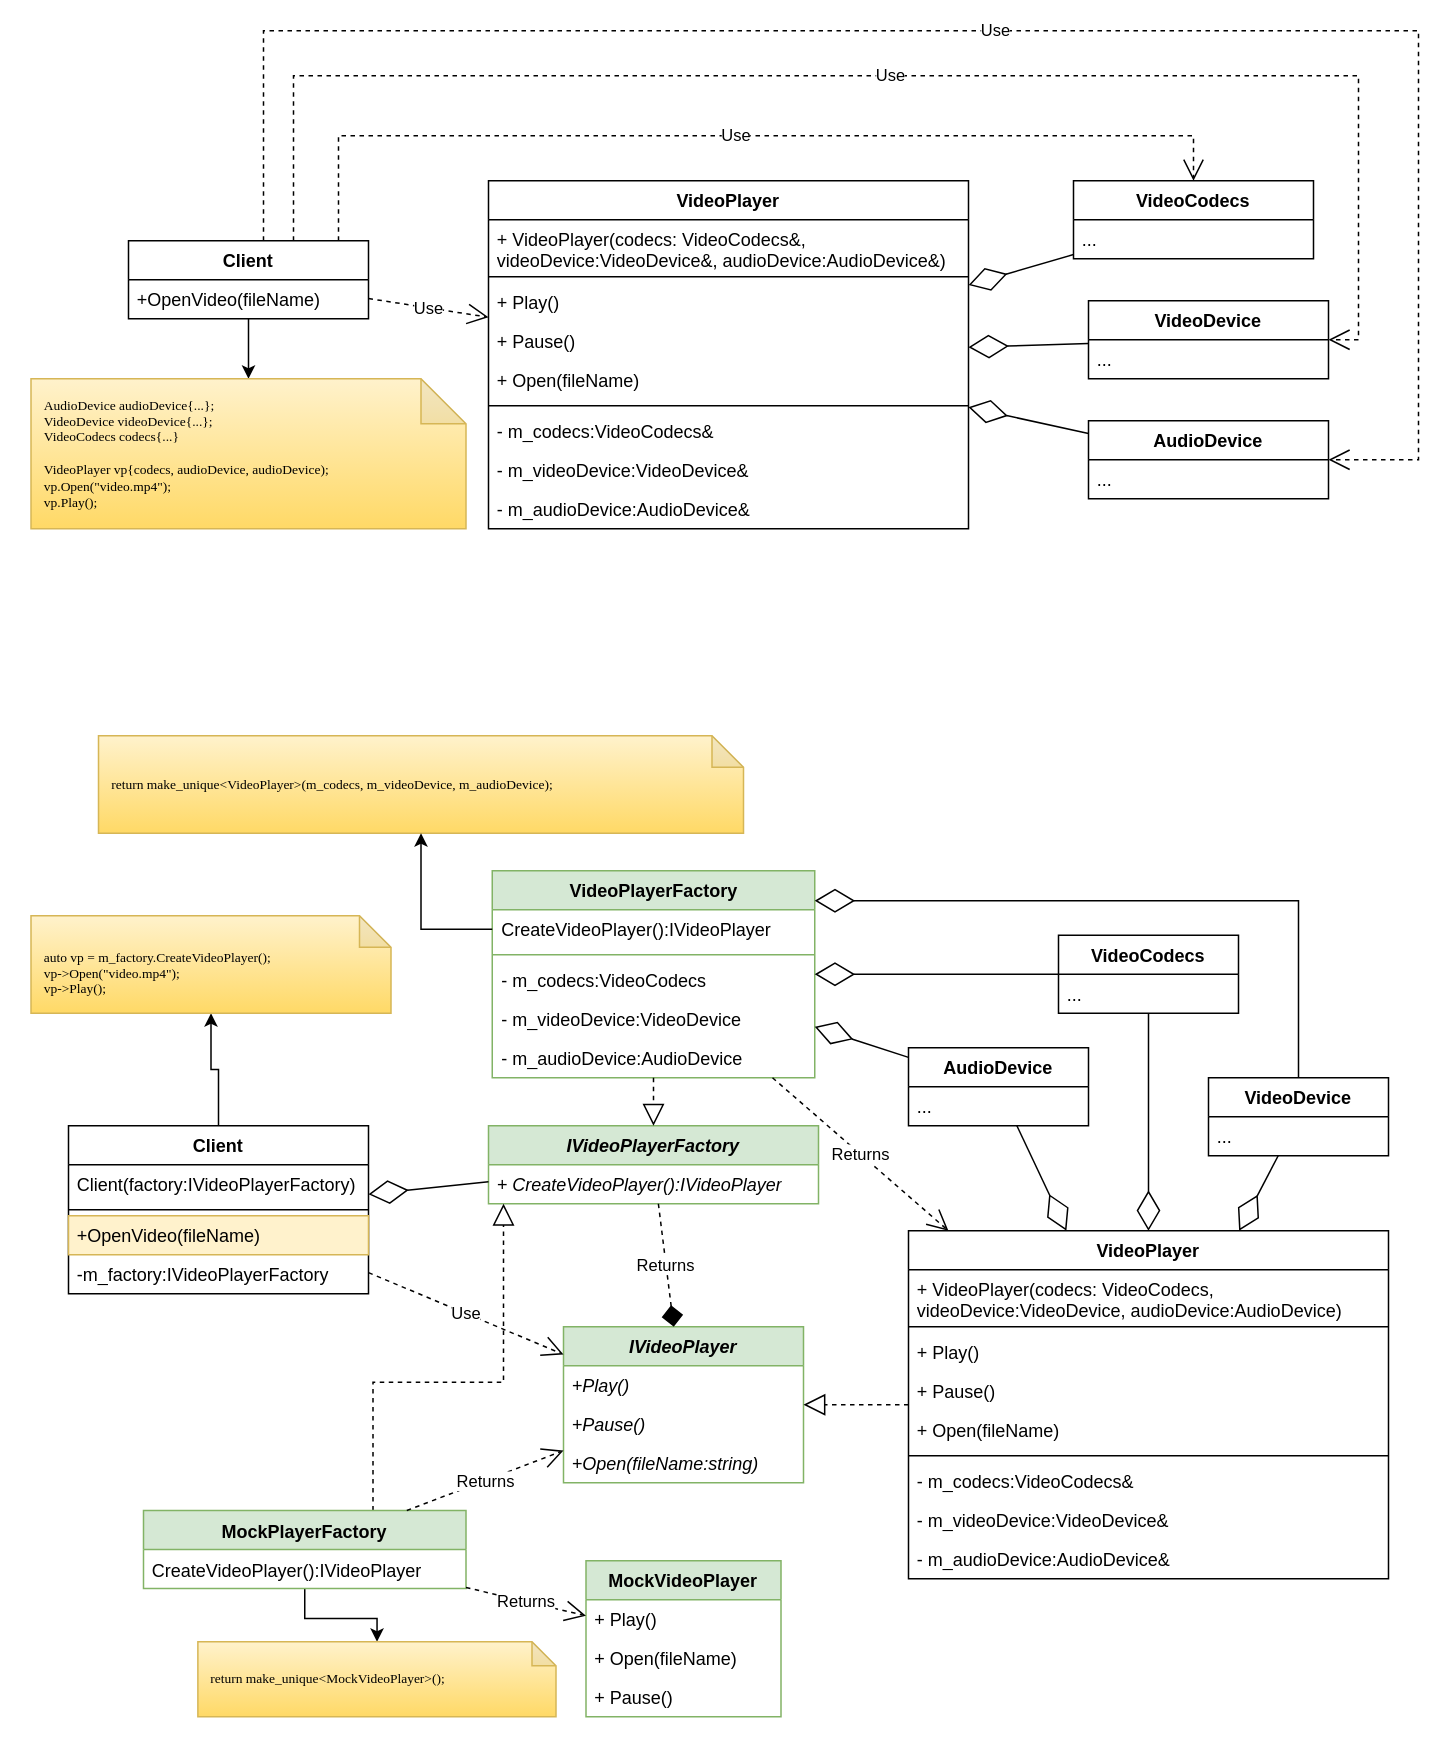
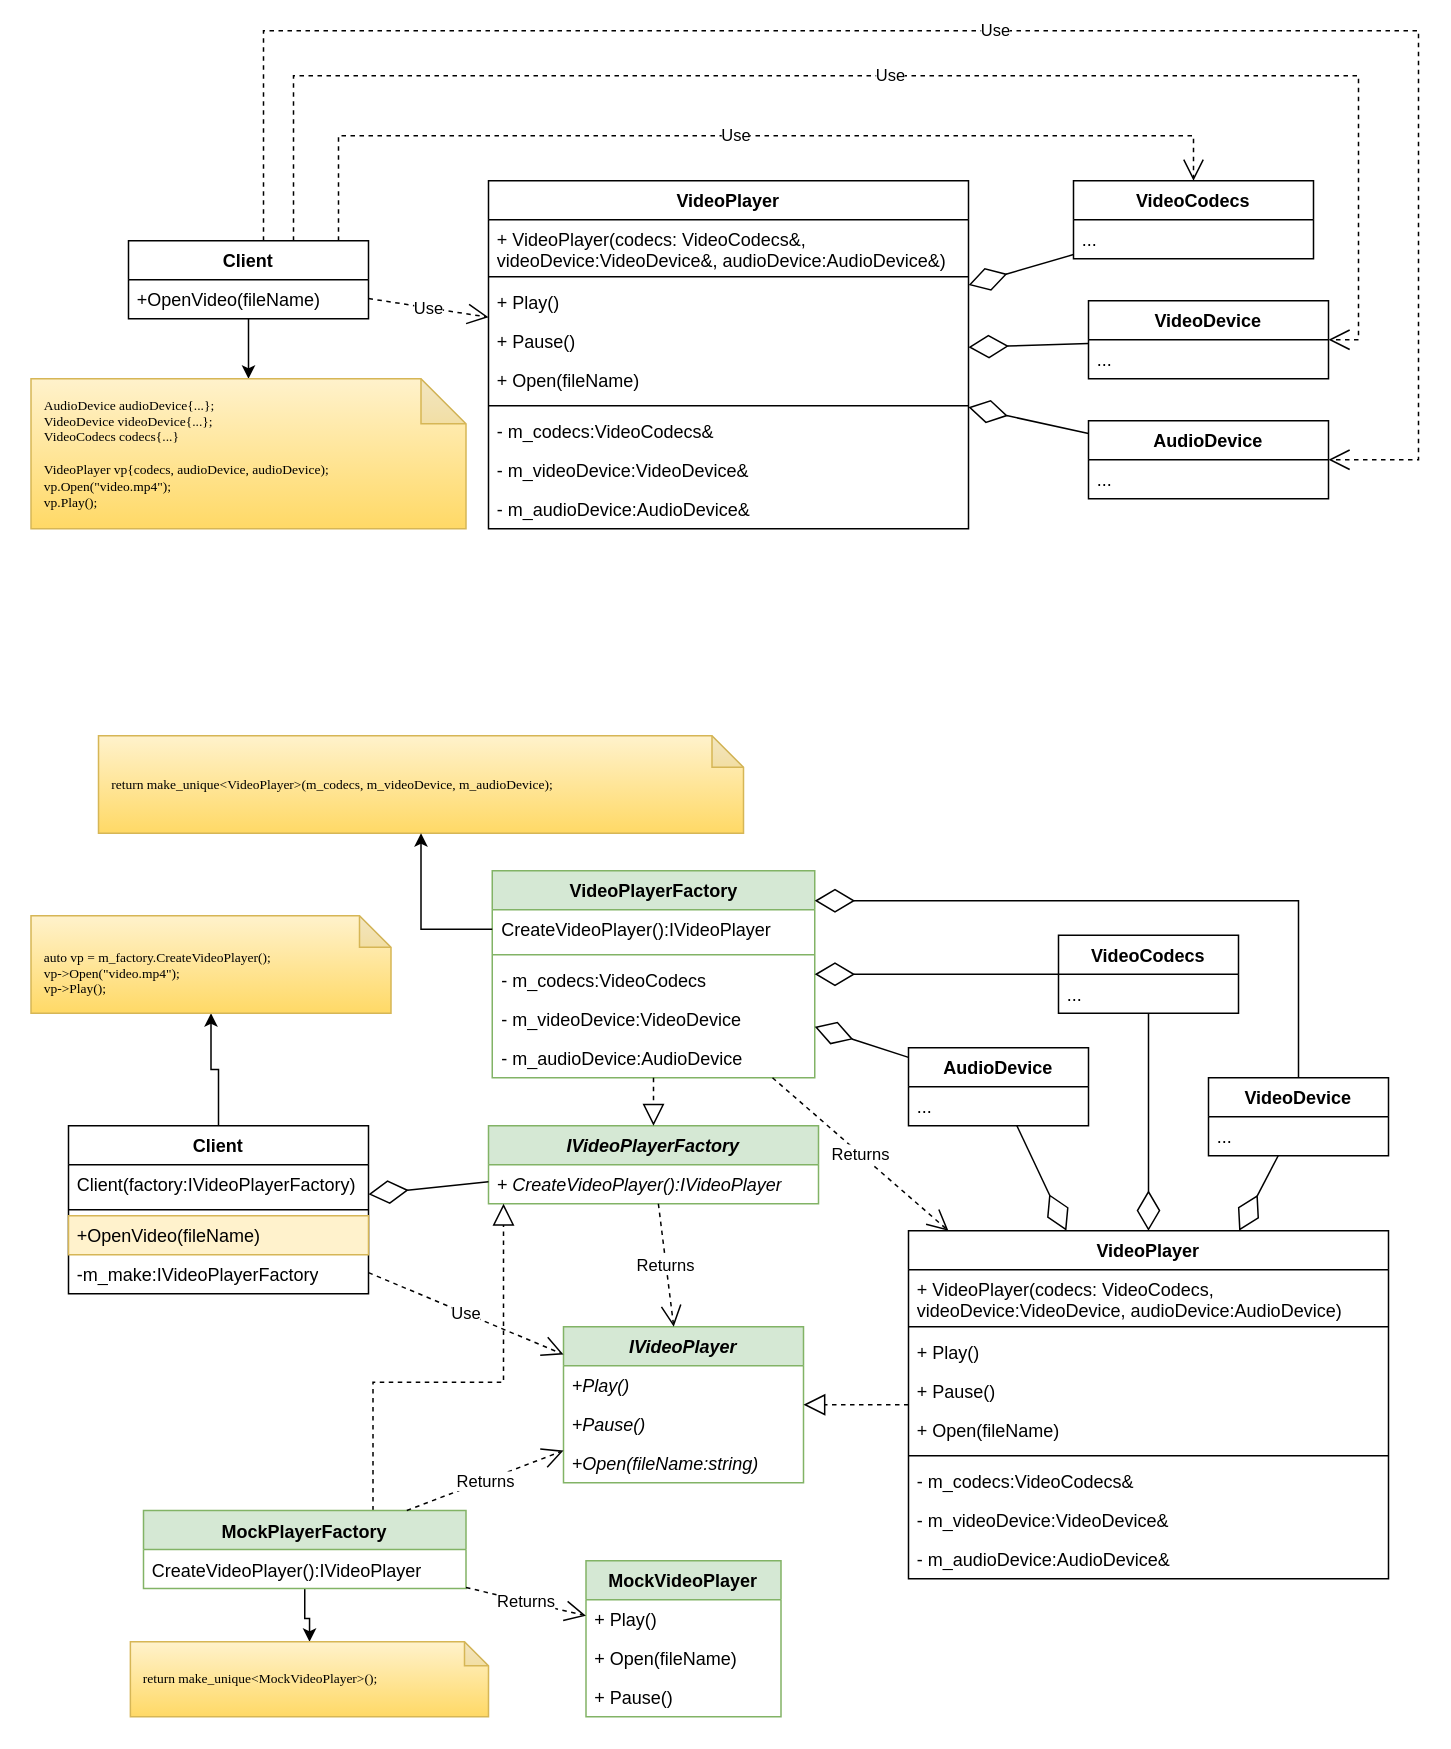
node "-m_factory:IVideoPlayerFactory": label "-m_factory:IVideoPlayerFactory" -> "-m_make:IVideoPlayerFactory"
edge "IVideoPlayerFactory" -> "IVideoPlayer": arrowhead diamond -> open
node "return make_unique<MockVideoPlayer>();": moved (377, 1679) -> (309, 1679)
